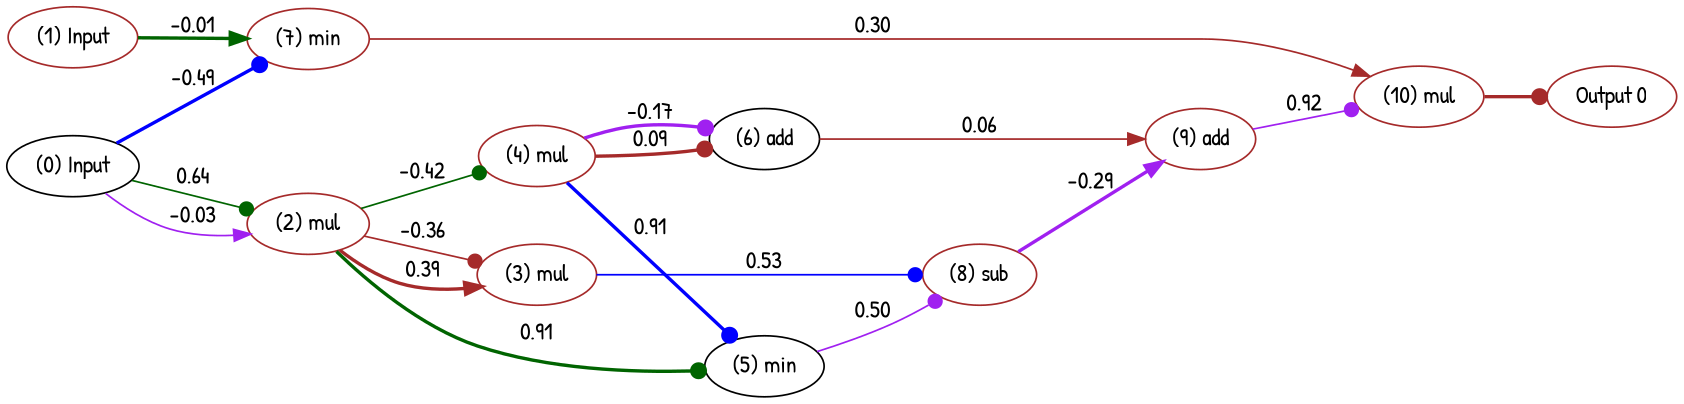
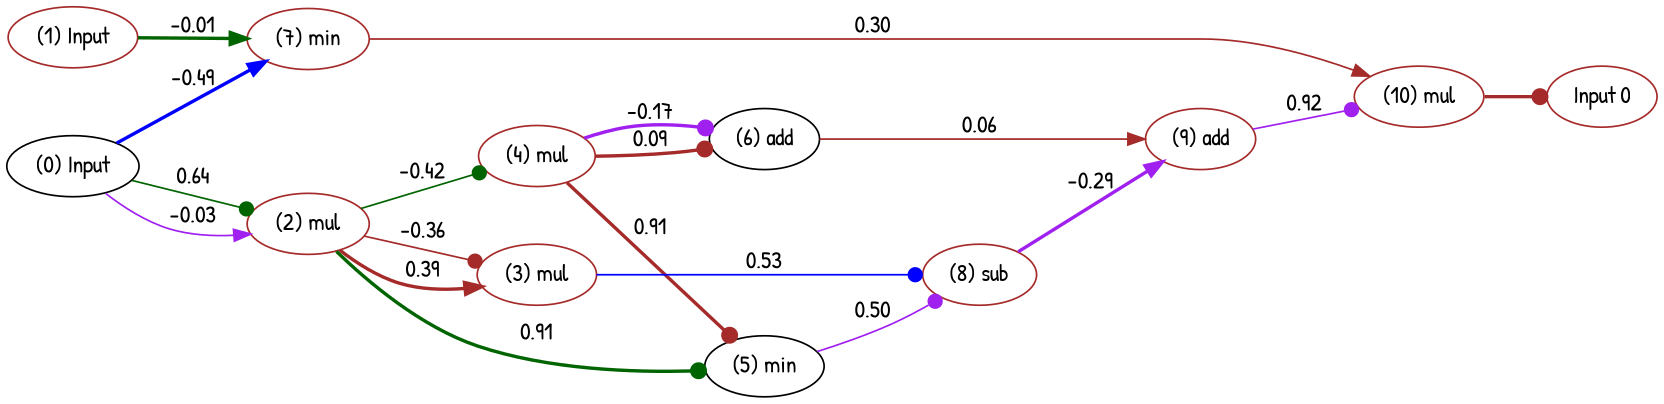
node "Output 0": label "Output 0" -> "Input 0"
edge "(0) Input" -> "(7) min": arrowhead dot -> normal
edge "(4) mul" -> "(5) min": color blue -> brown
